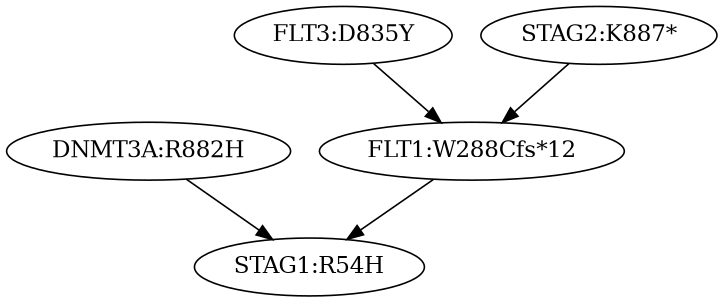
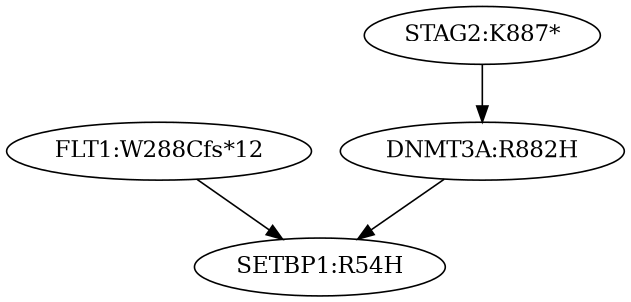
node "FLT3:D835Y": removed
edge "STAG2:K887*" -> "FLT1:W288Cfs*12": now "STAG2:K887*" -> "DNMT3A:R882H"
node "STAG1:R54H": label "STAG1:R54H" -> "SETBP1:R54H"
